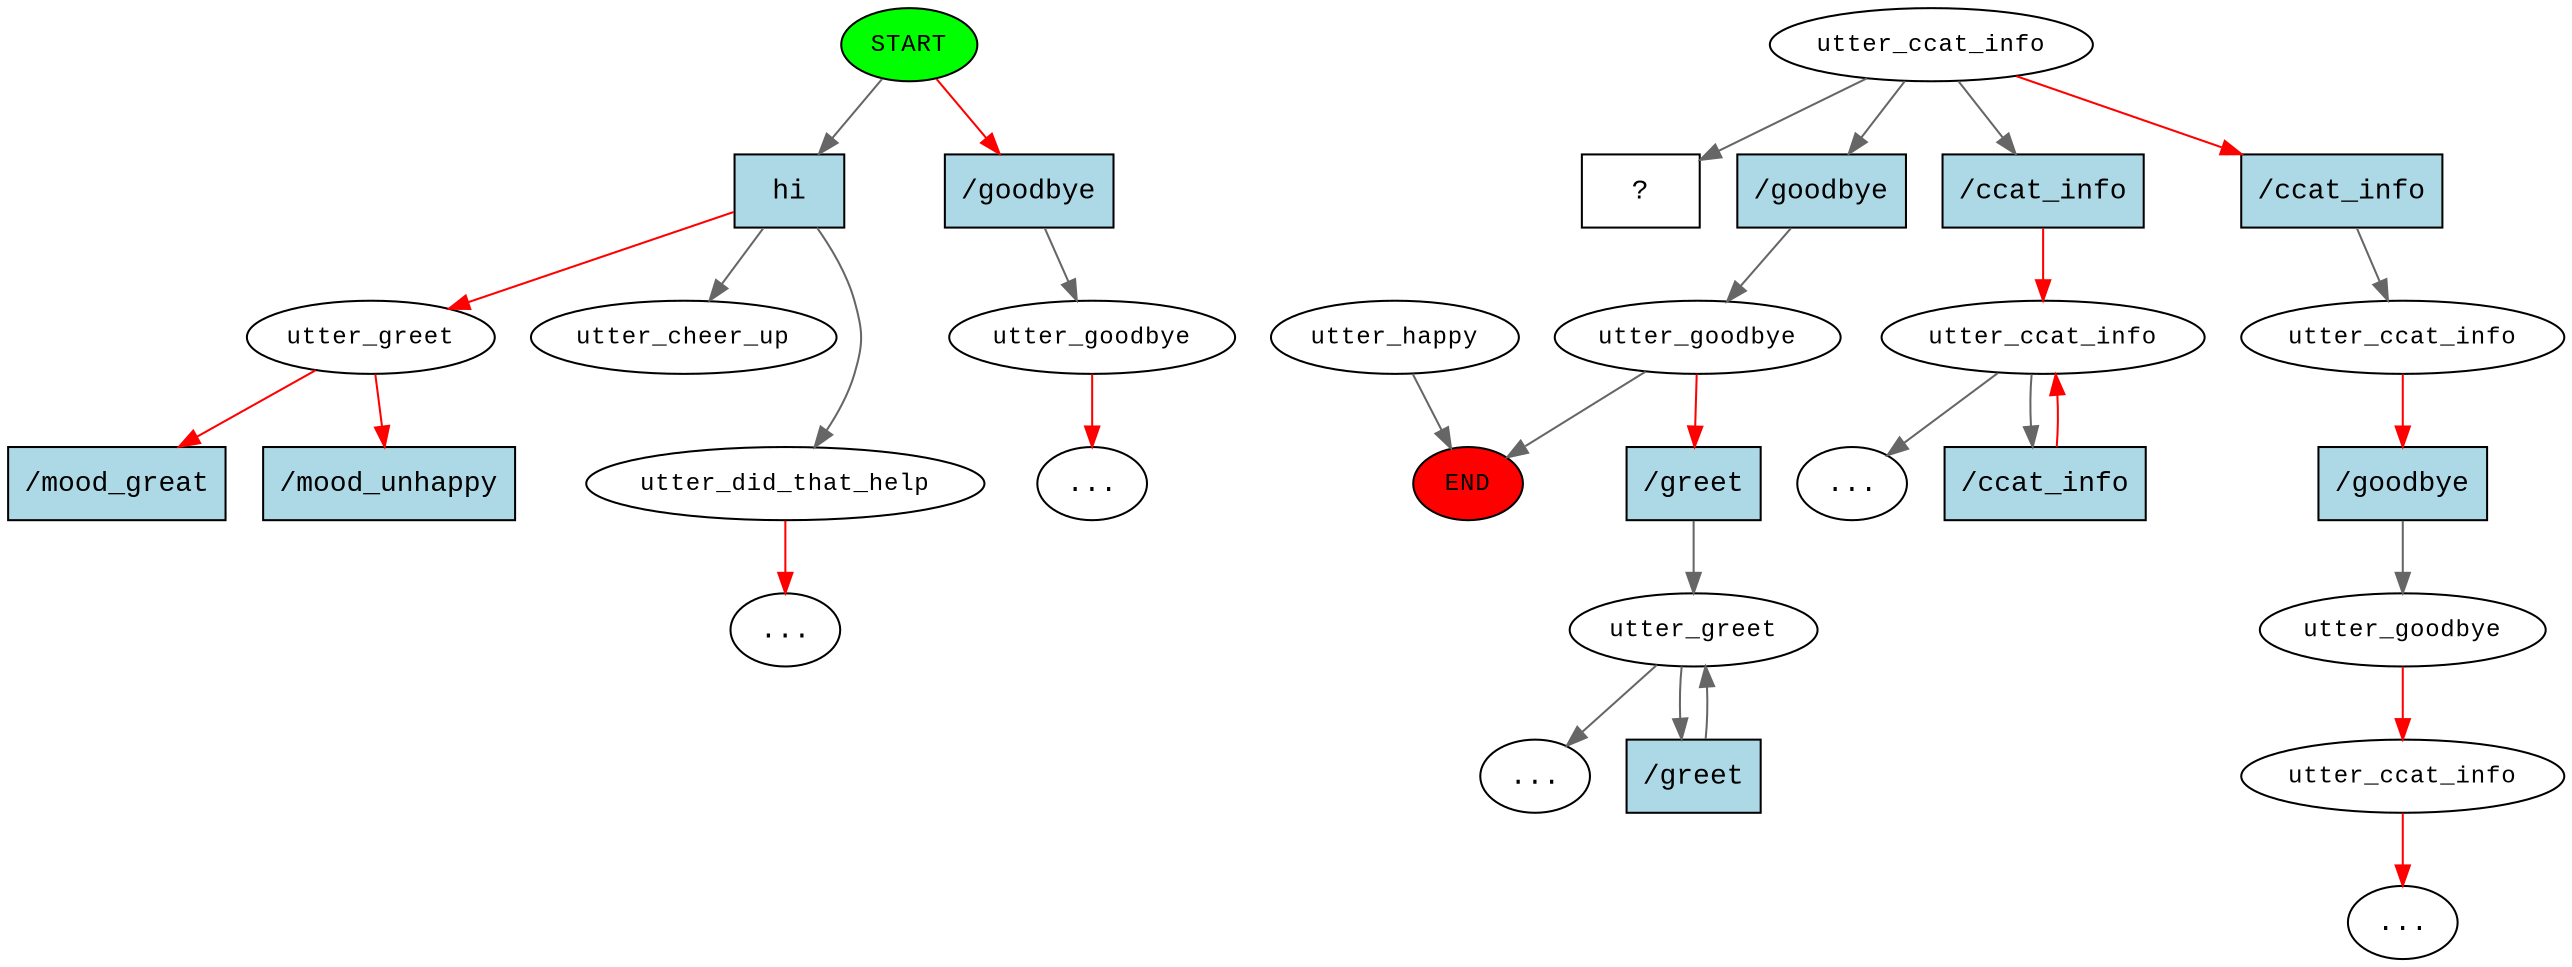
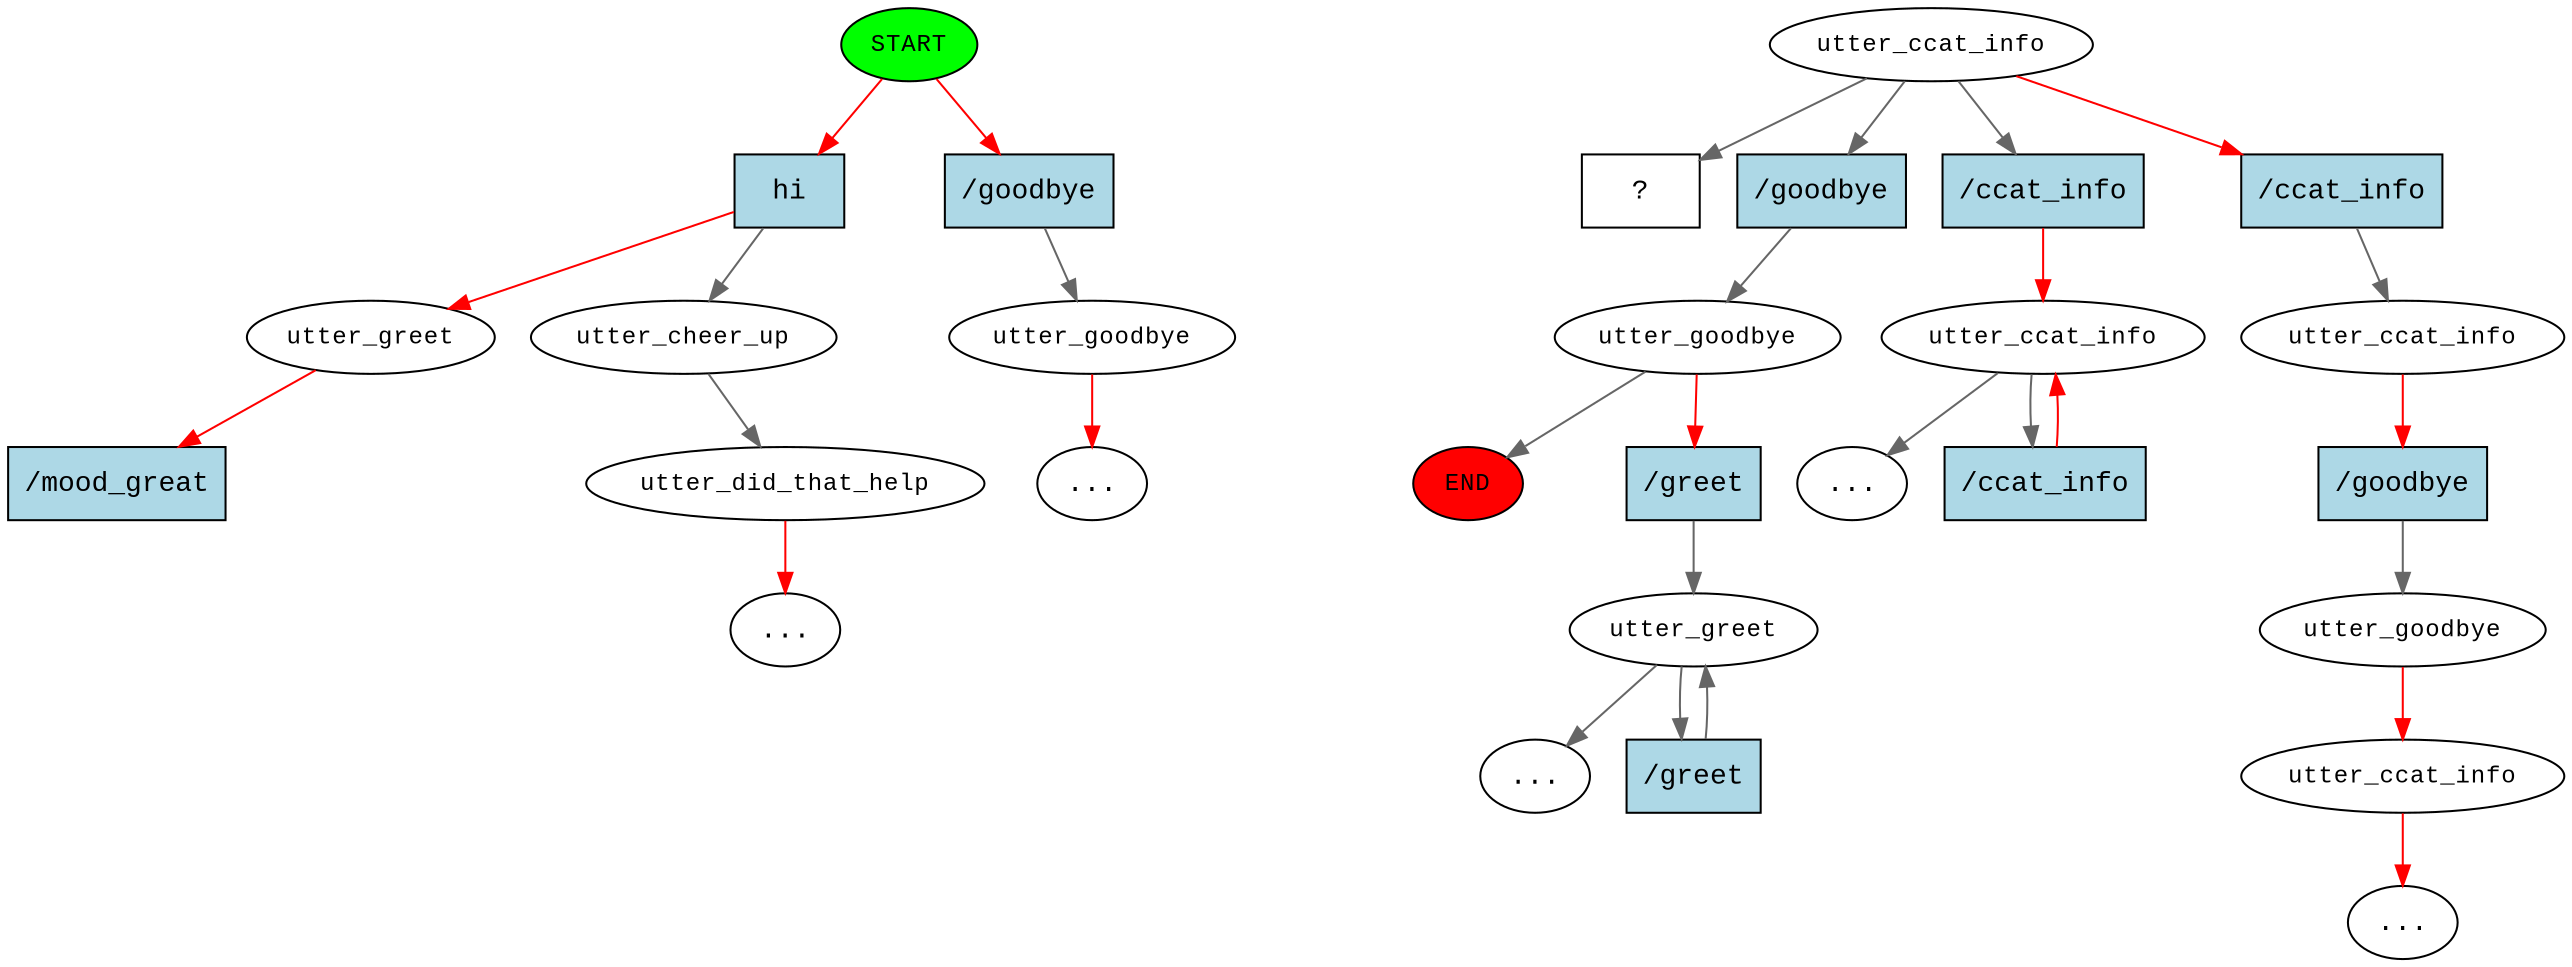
edge "START" -> "hi": color gray40 -> red
edge "hi" -> "utter_did_that_help": now "utter_cheer_up" -> "utter_did_that_help"
node "utter_happy": removed
node "/mood_unhappy": removed
